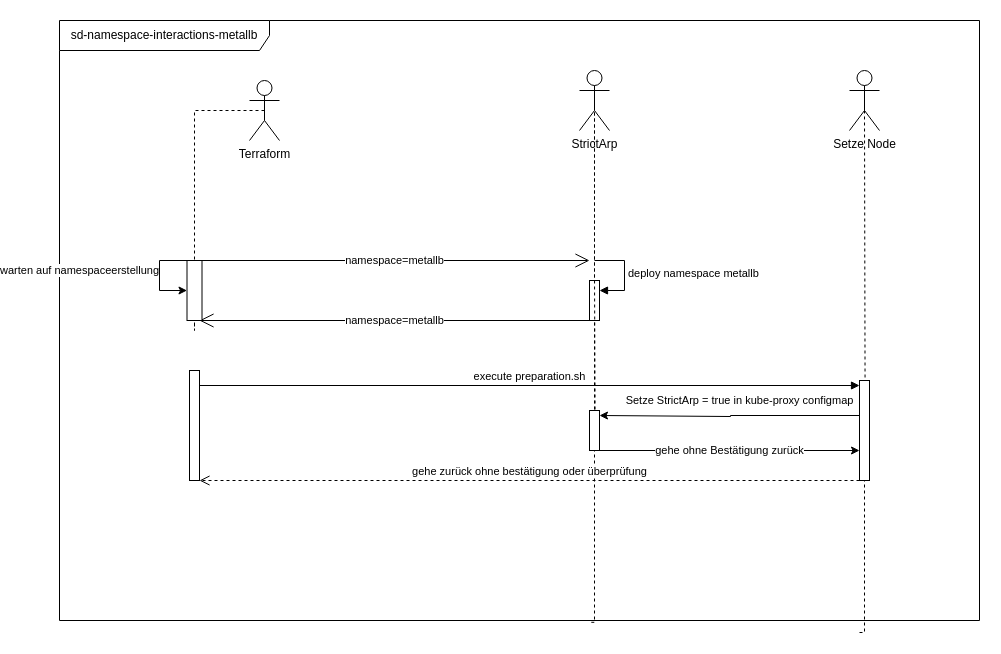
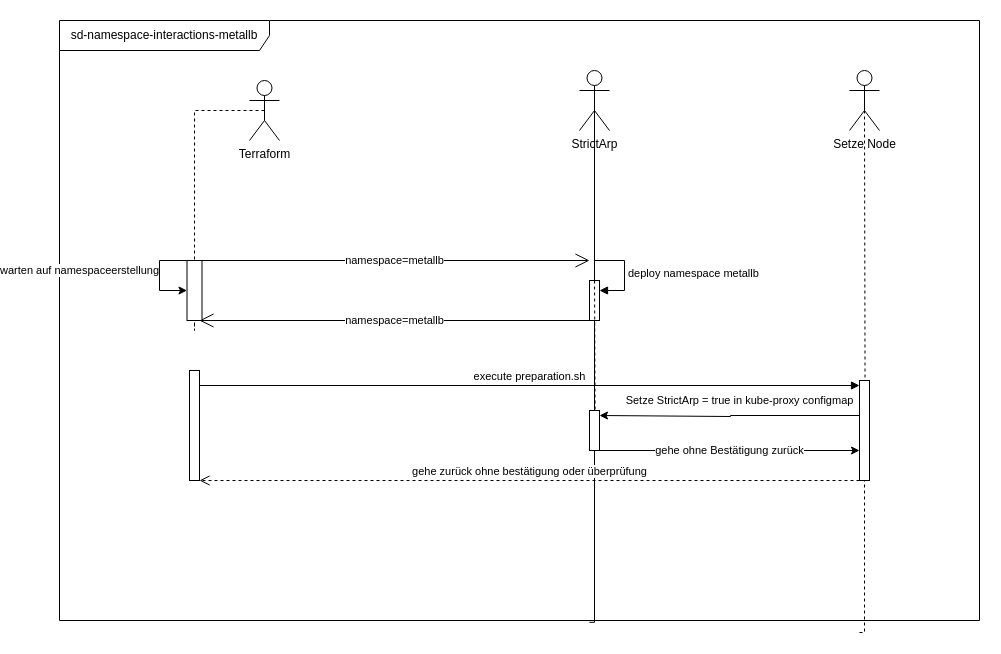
edge "StrictArp" -- "sd-namespace-interactions-metallb": style dashed -> solid
